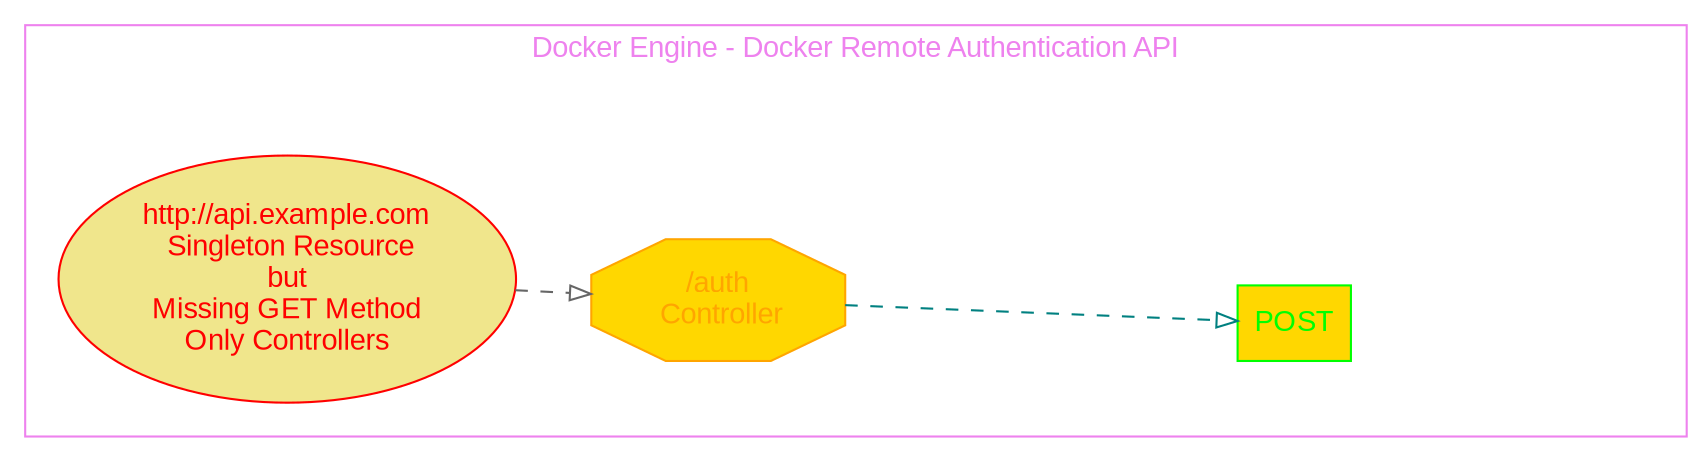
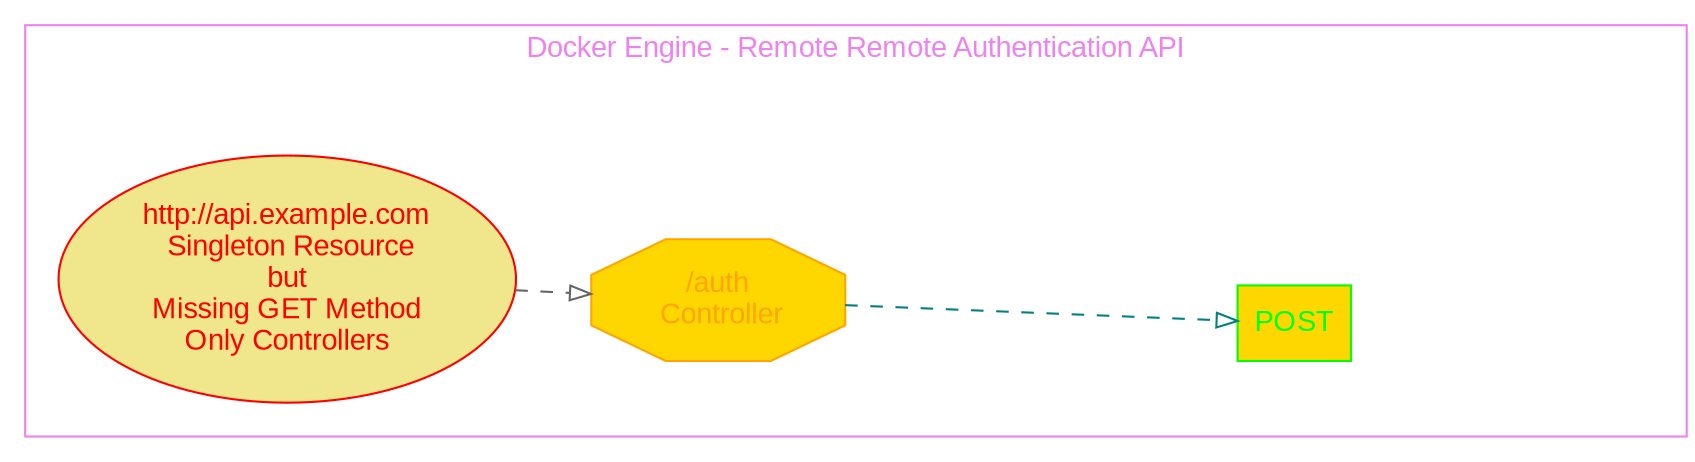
cluster "Docker Engine - Docker Remote Authentication API": label "Docker Engine - Docker Remote Authentication API" -> "Docker Engine - Remote Remote Authentication API"
